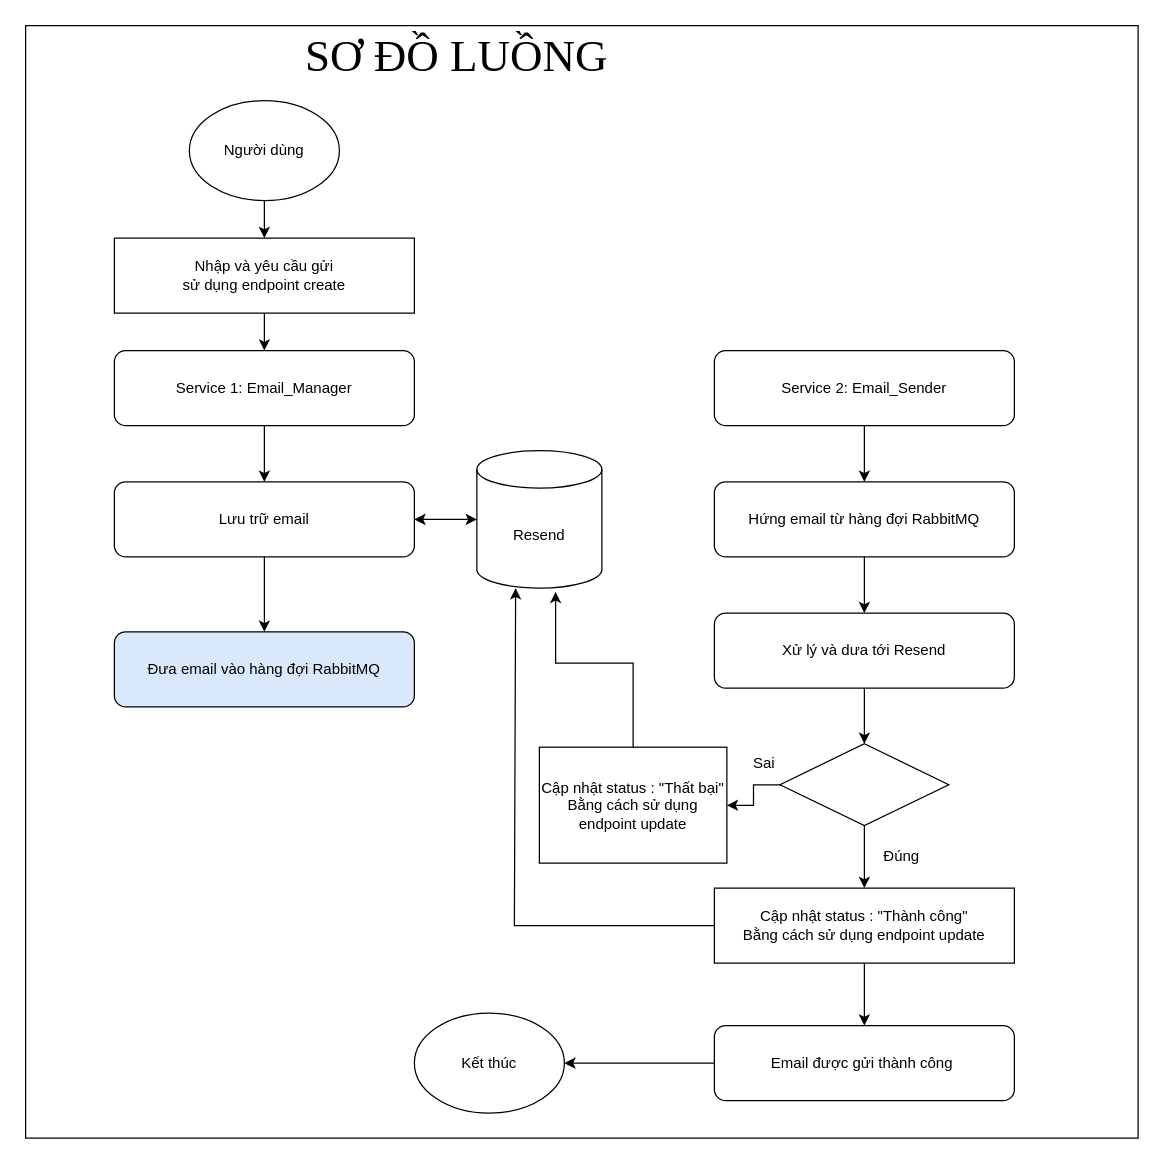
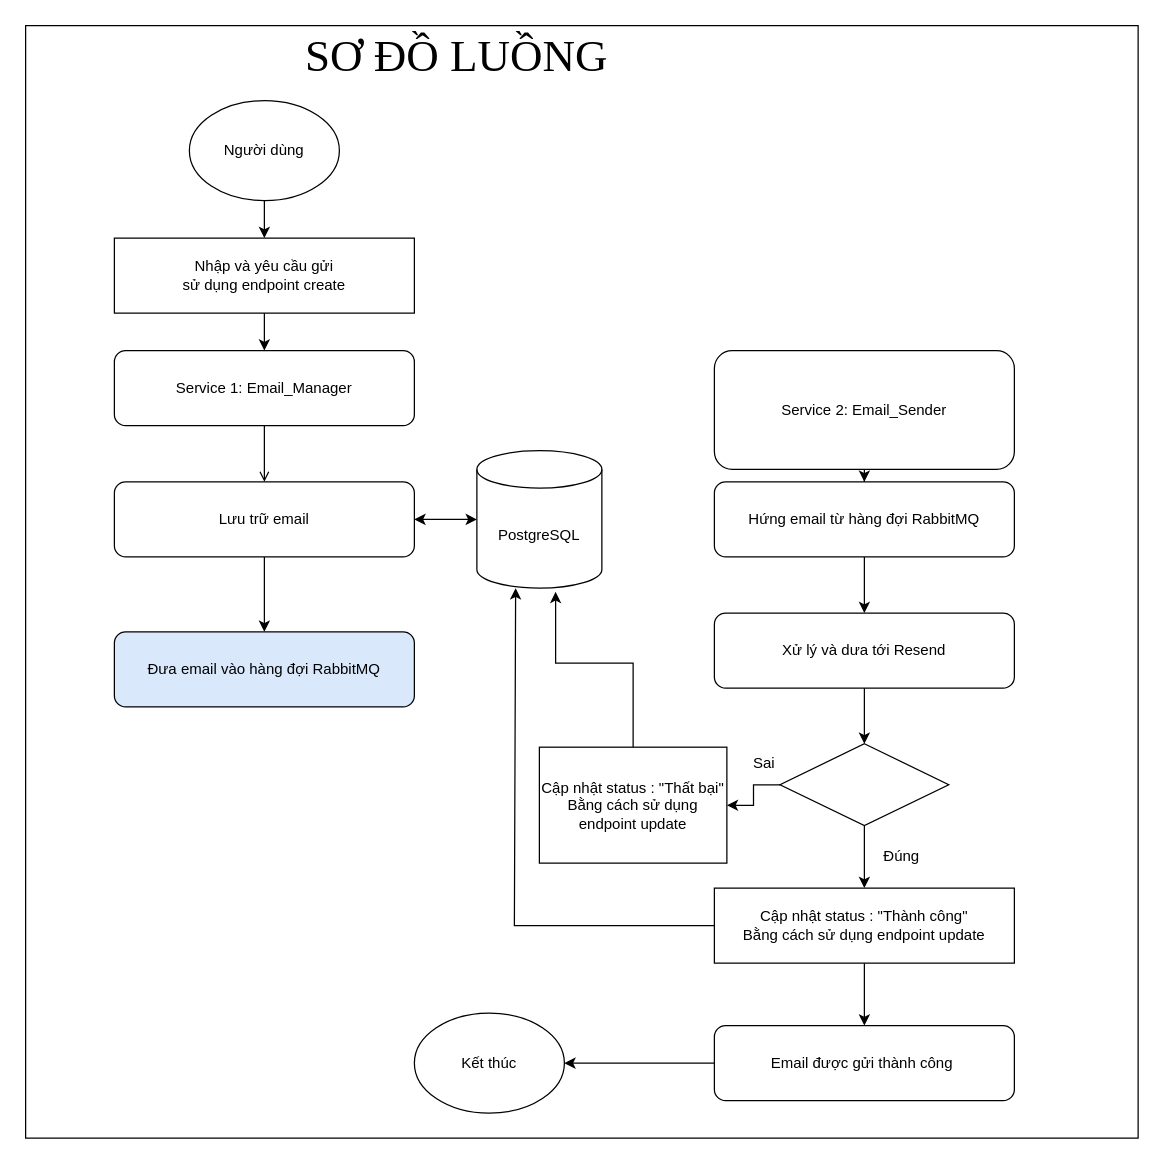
node "Service 2: Email_Sender": size 300x75 -> 300x119
edge "Service 1: Email_Manager" -> "Lưu trữ email": arrowhead classic -> open
node "Resend": label "Resend" -> "PostgreSQL"
